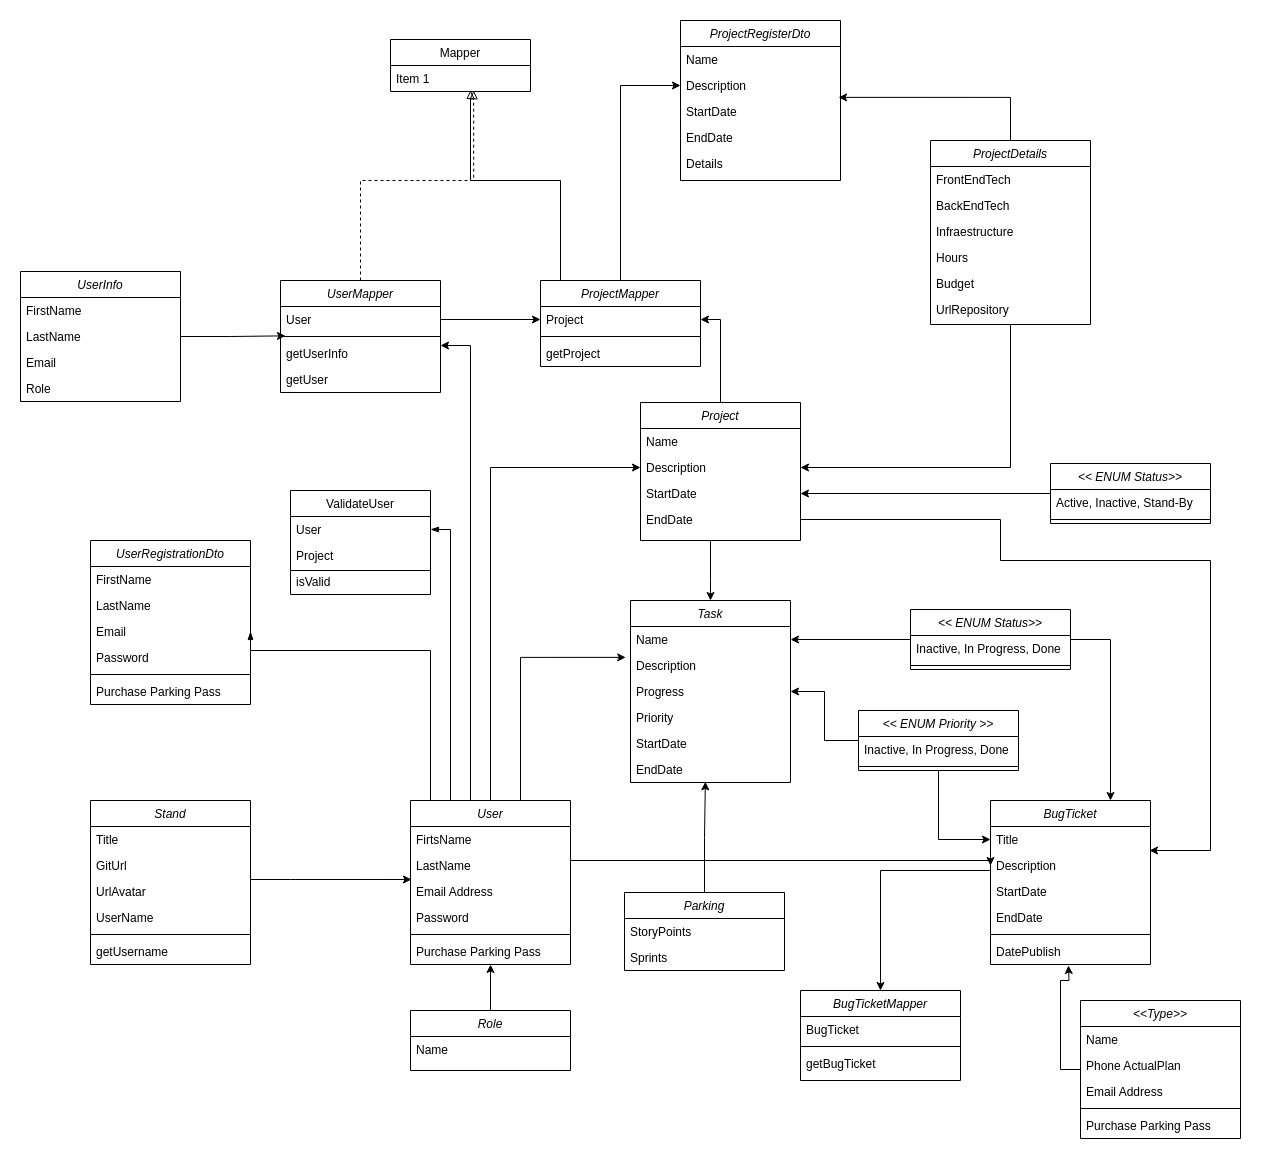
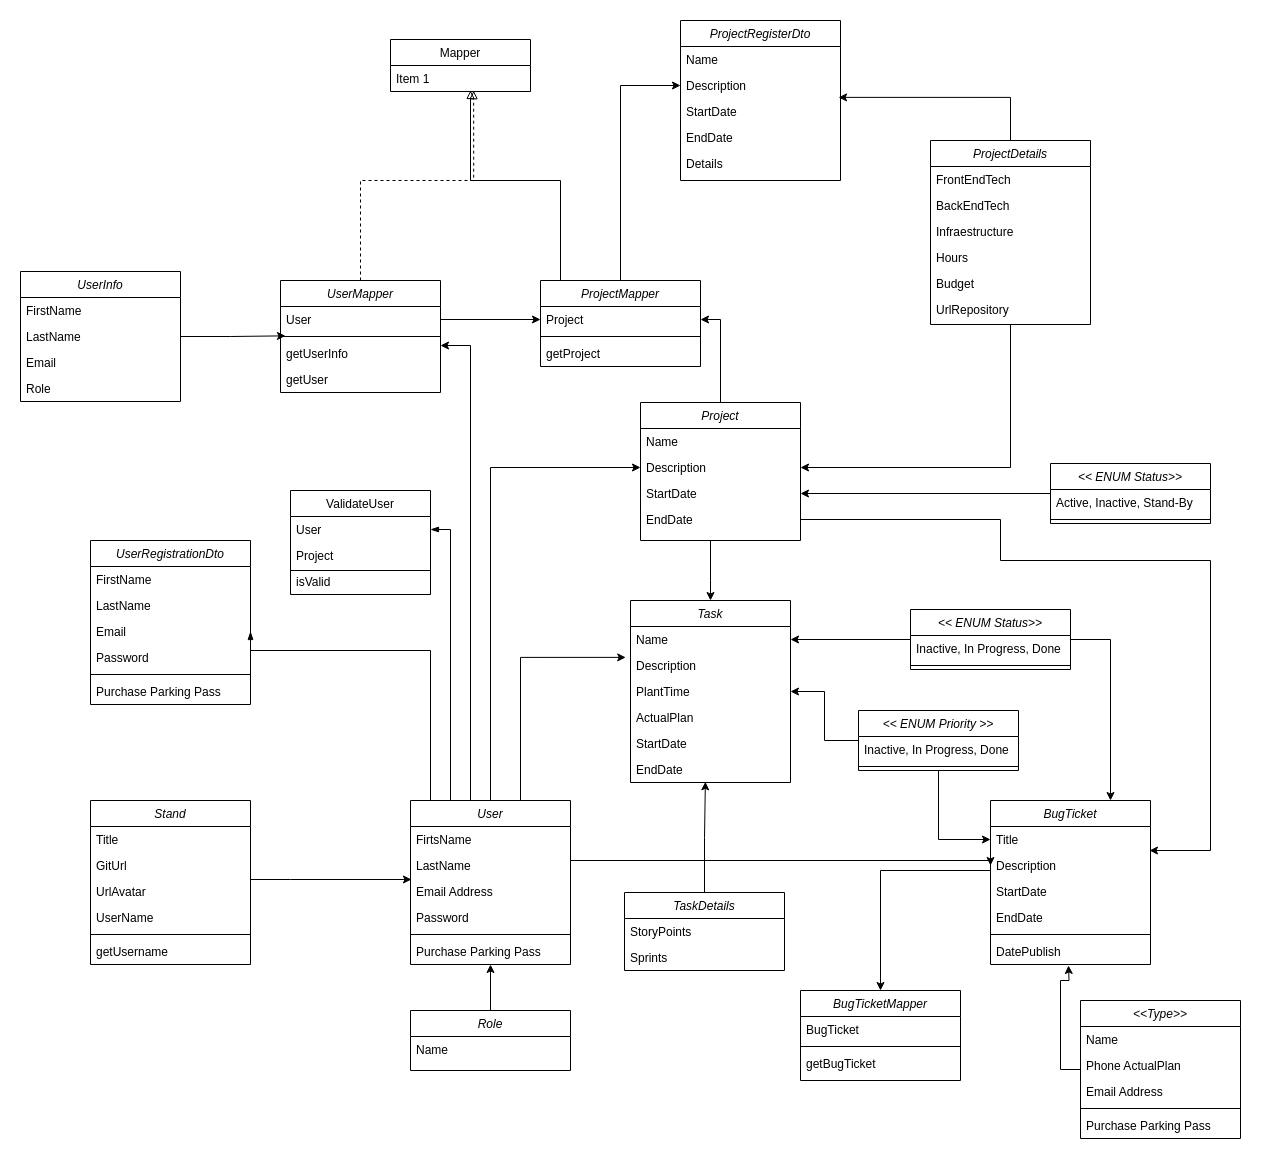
node "Progress": label "Progress" -> "PlantTime"
node "Priority": label "Priority" -> "ActualPlan"
node "Parking": label "Parking" -> "TaskDetails"
